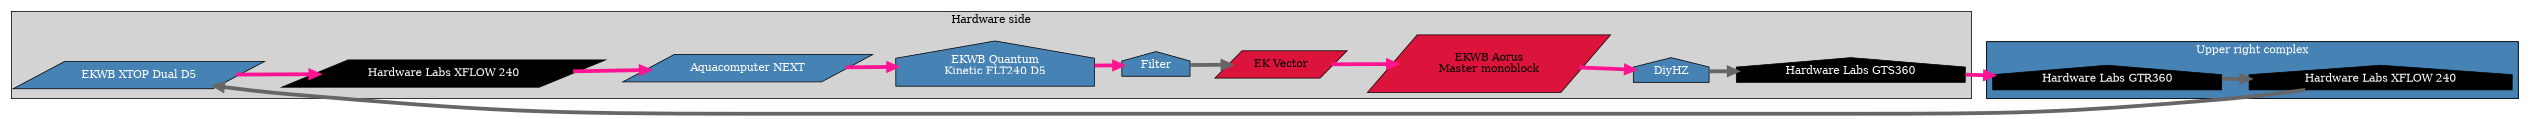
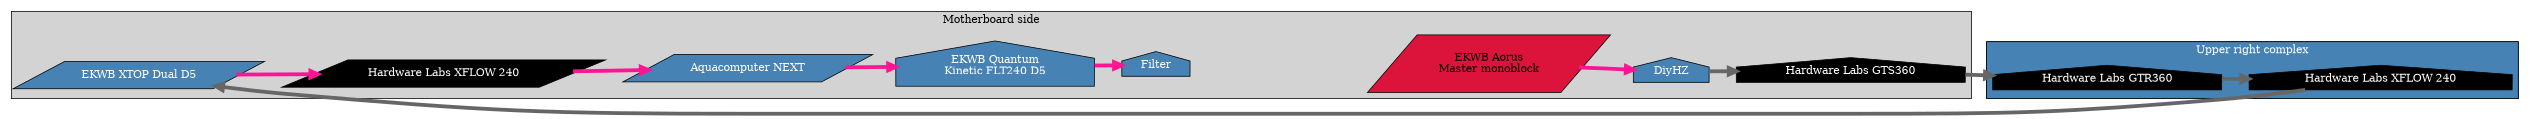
cluster "Hardware side": label "Hardware side" -> "Motherboard side"
node "EK Vector": removed
edge "Hardware Labs GTS360" -- "Hardware Labs GTR360": color deeppink -> gray40
